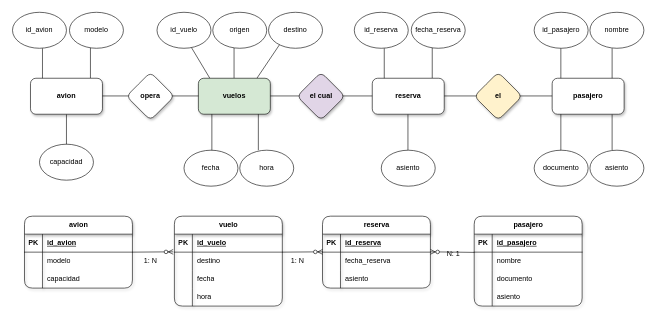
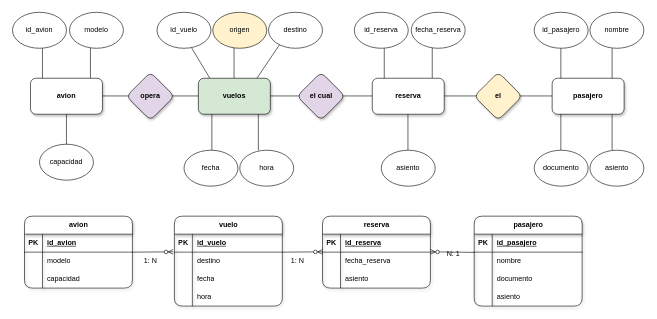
node "origen": fillcolor #ffffff -> #fff2cc
node "opera": fillcolor #ffffff -> #e1d5e7
